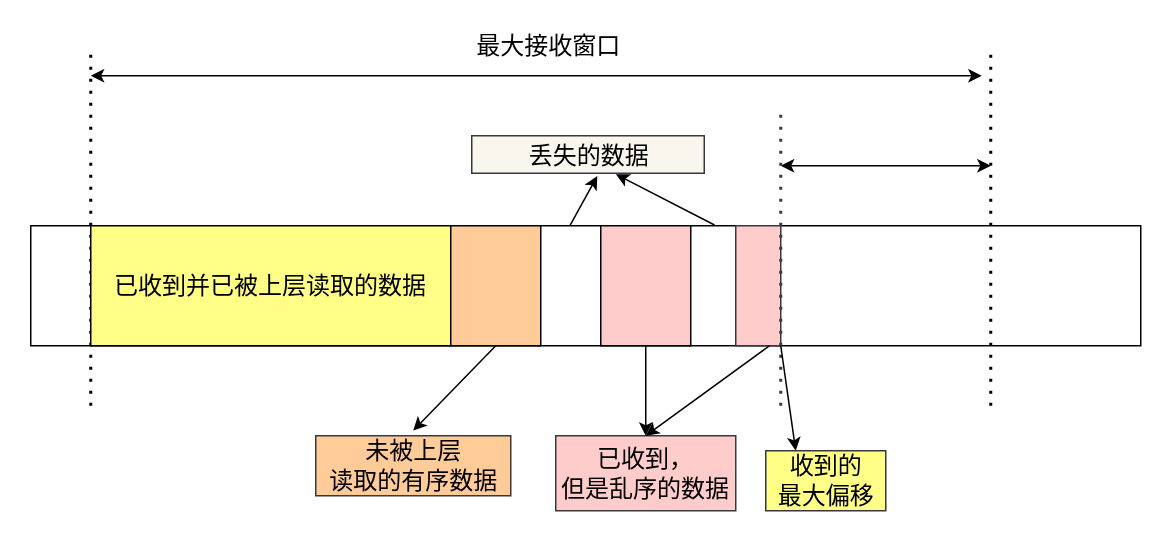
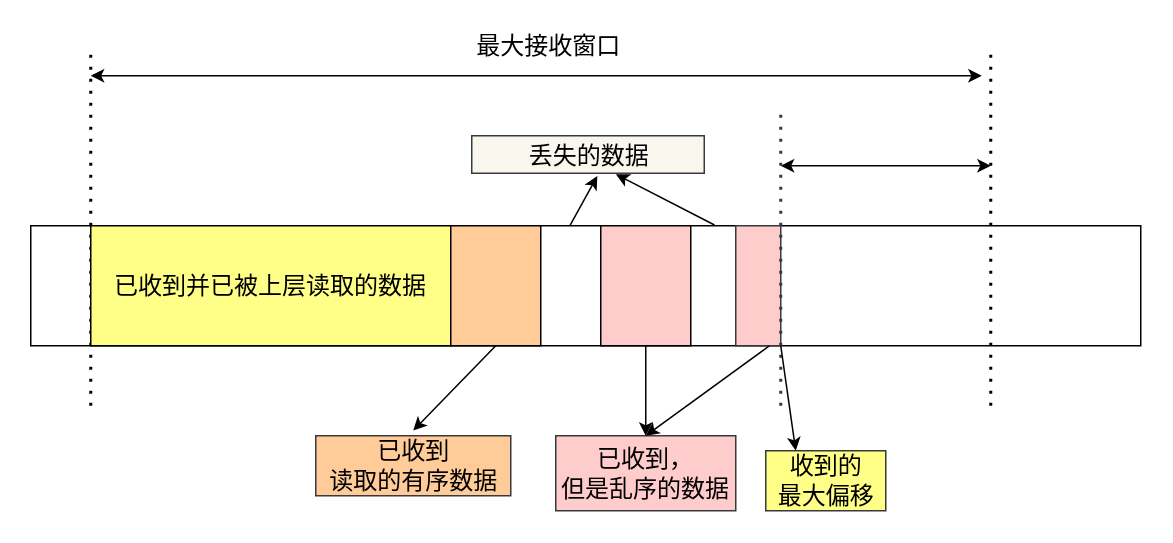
node "未被上层 读取的有序数据": label "未被上层 读取的有序数据" -> "已收到 读取的有序数据"
